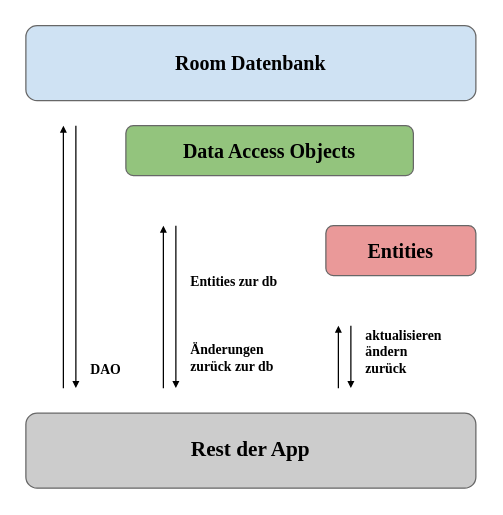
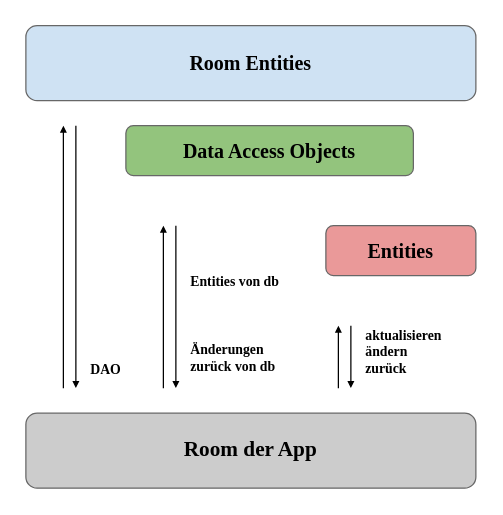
node "Room Datenbank": label "Room Datenbank" -> "Room Entities"
node "Entities zur db": label "Entities zur db" -> "Entities von db"
node "Änderungen zurück zur db": label "Änderungen zurück zur db" -> "Änderungen zurück von db"
node "Rest der App": label "Rest der App" -> "Room der App"
